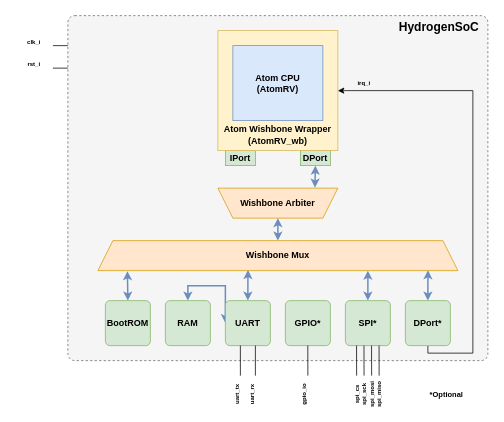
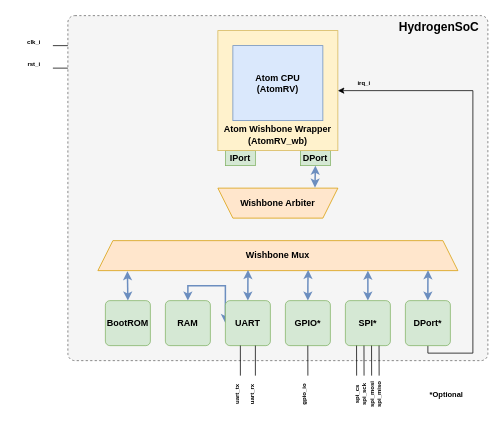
edge "Wishbone Arbiter" -- "Wishbone Mux": removed
edge "Wishbone Mux" -- "GPIO*": added
